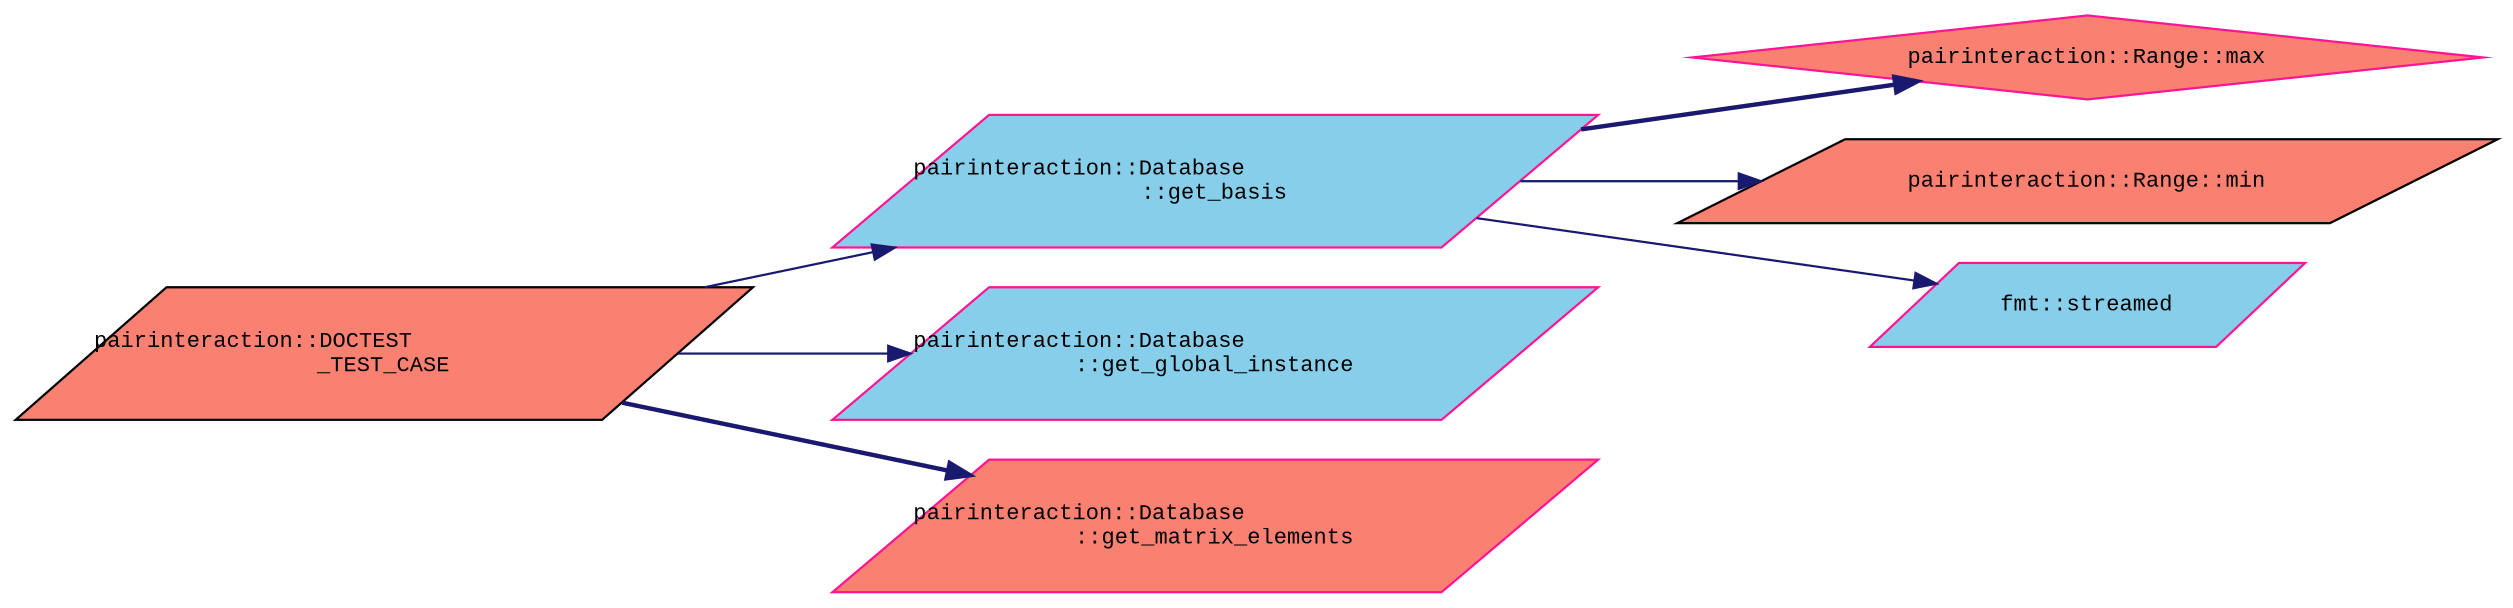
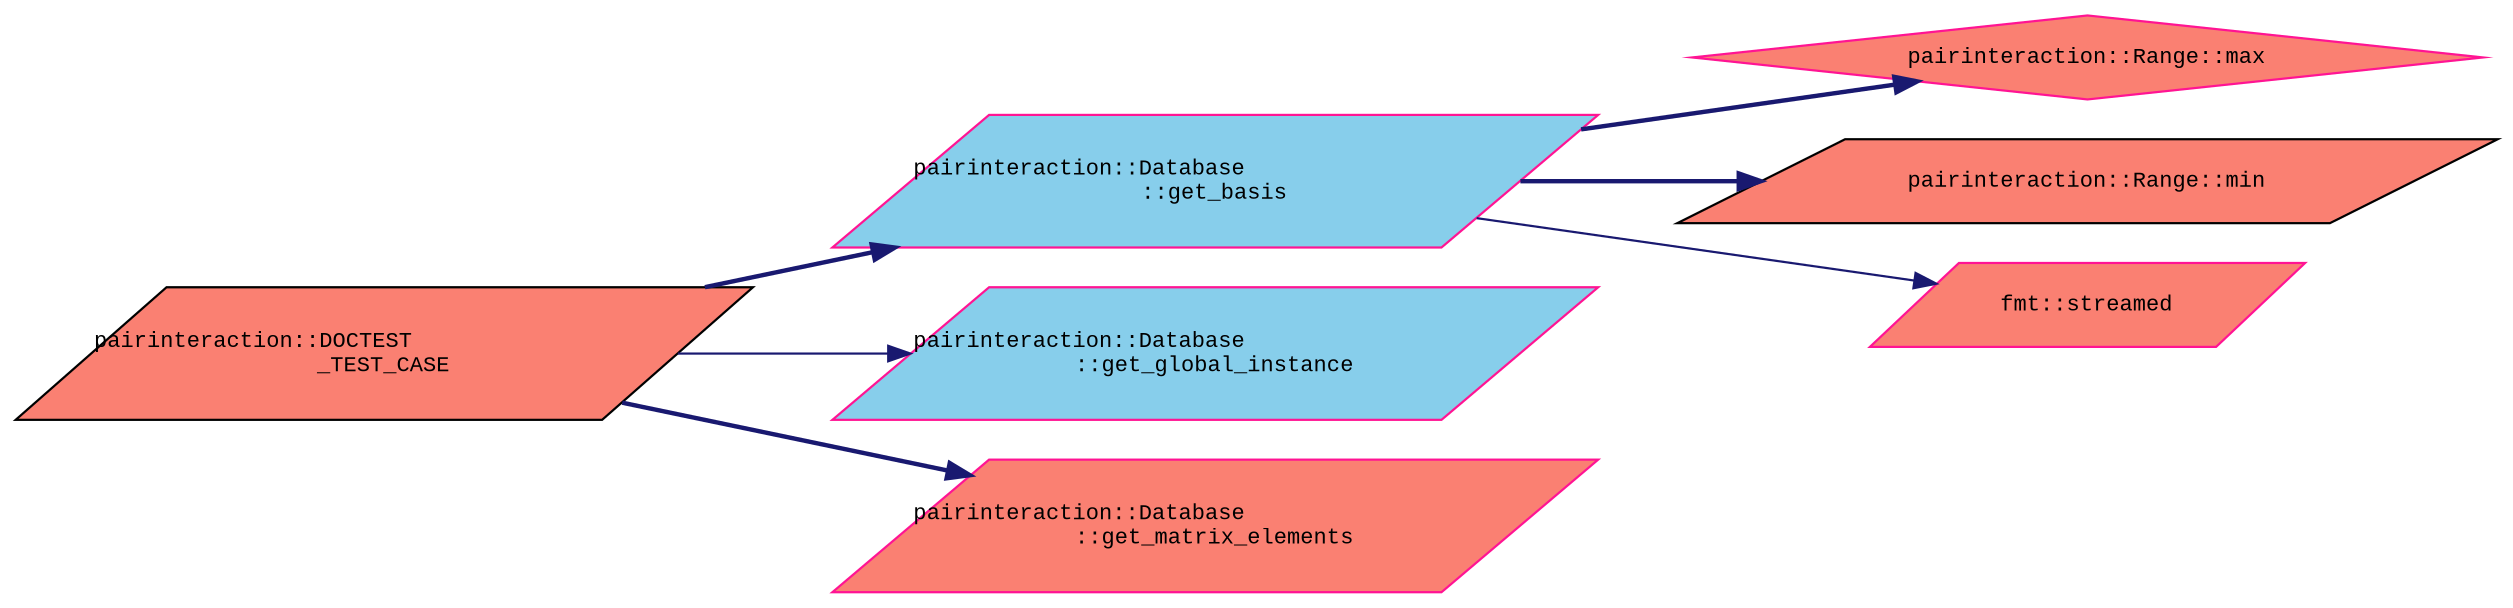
edge "pairinteraction::Database ::get_basis" -> "pairinteraction::Range::min": style solid -> bold
edge "pairinteraction::DOCTEST _TEST_CASE" -> "pairinteraction::Database ::get_basis": style solid -> bold
node "fmt::streamed": fillcolor skyblue -> salmon
